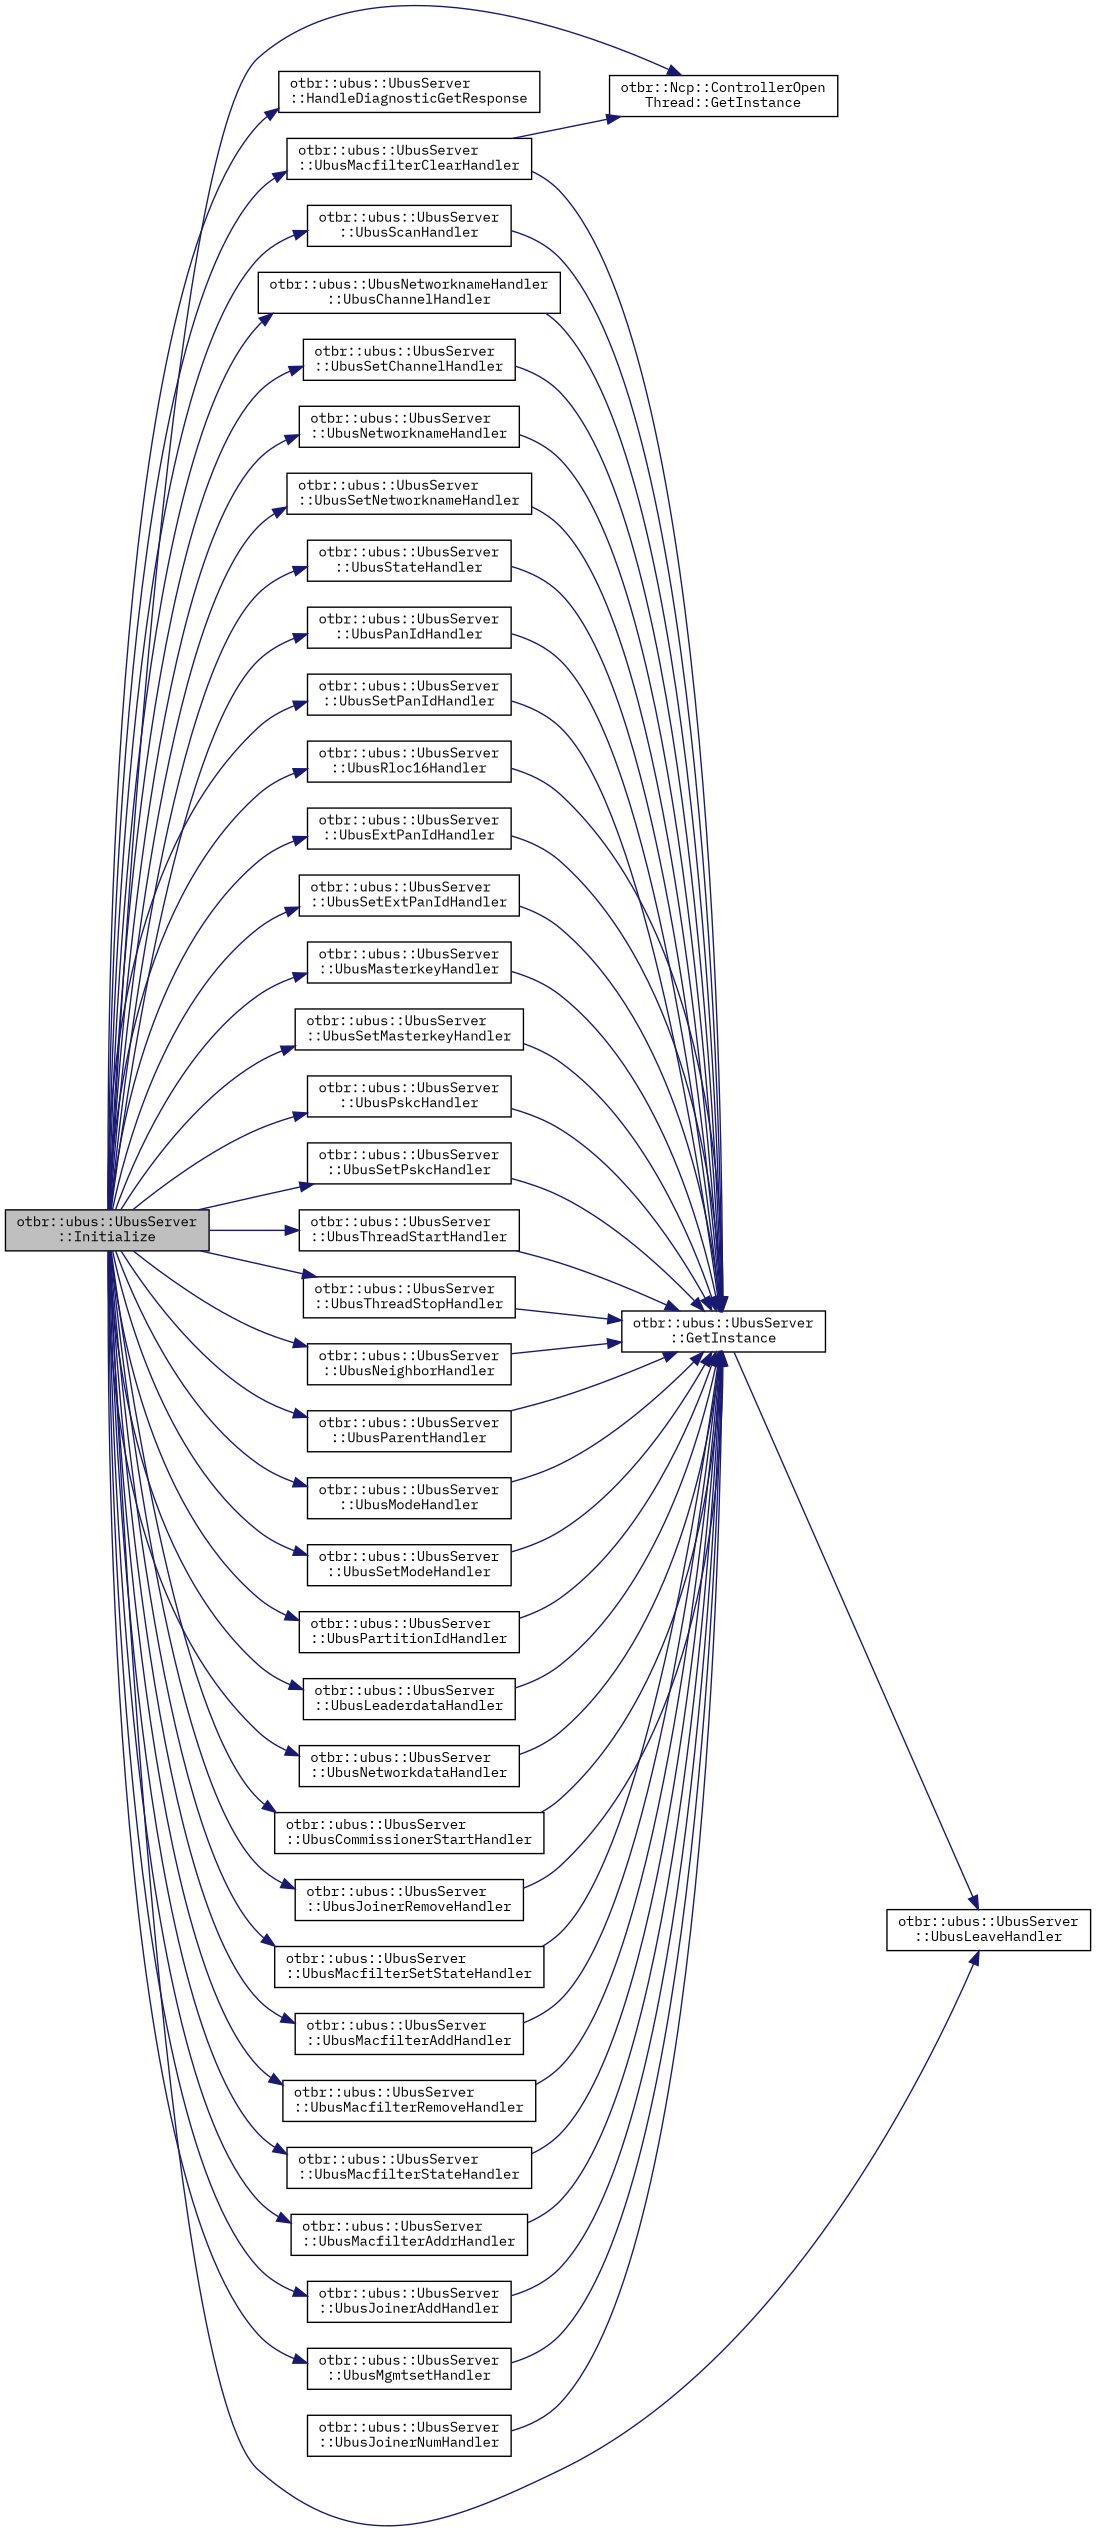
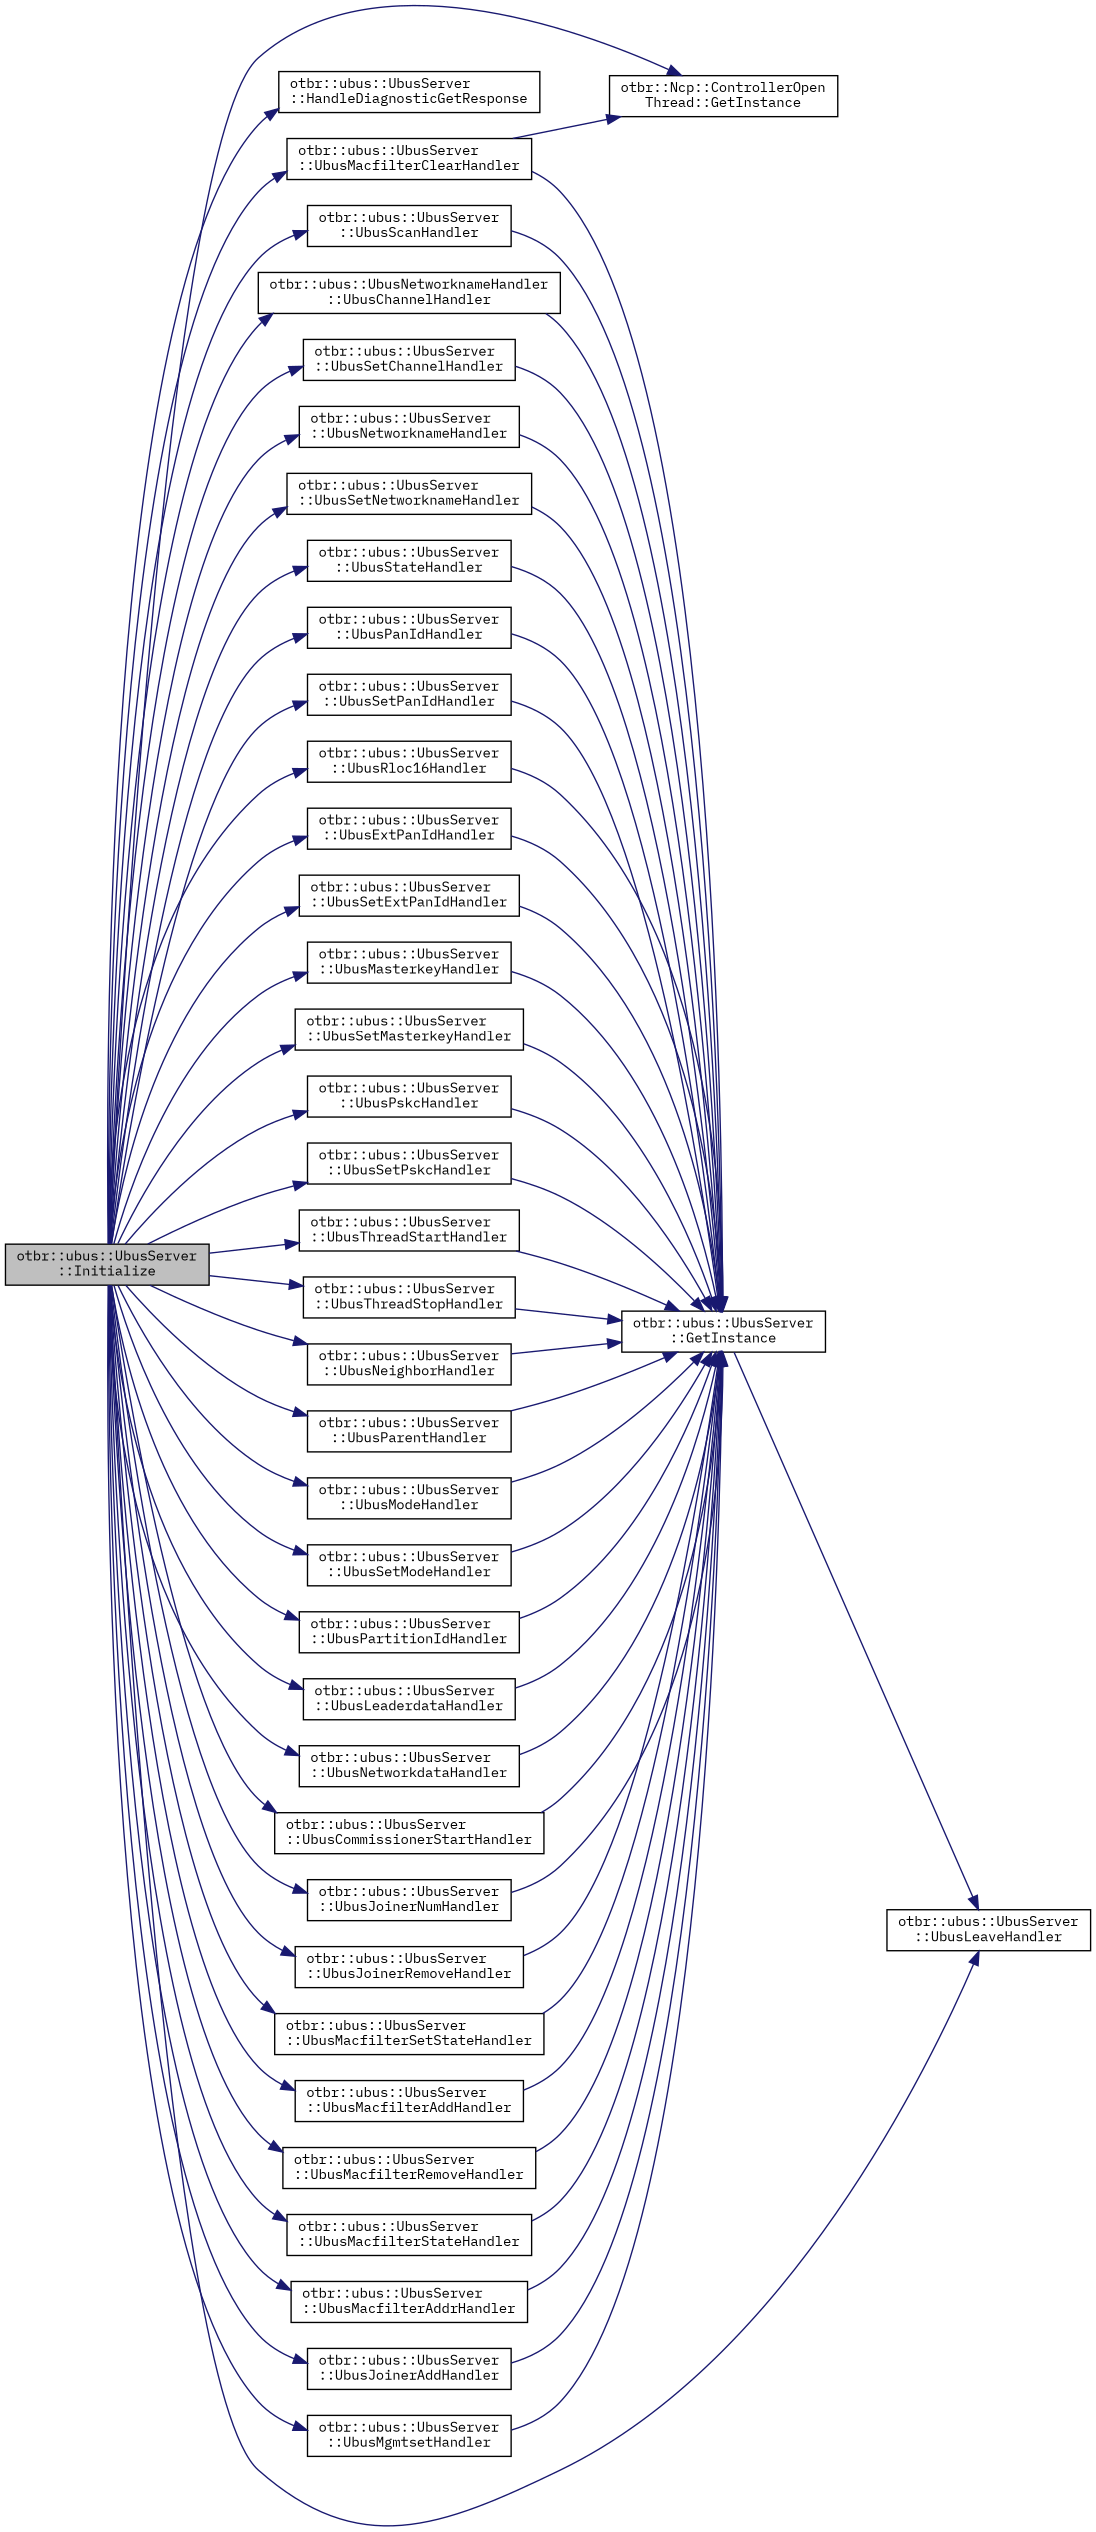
edge "otbr::ubus::UbusServer ::Initialize" -> "otbr::ubus::UbusServer ::UbusJoinerNumHandler": added
